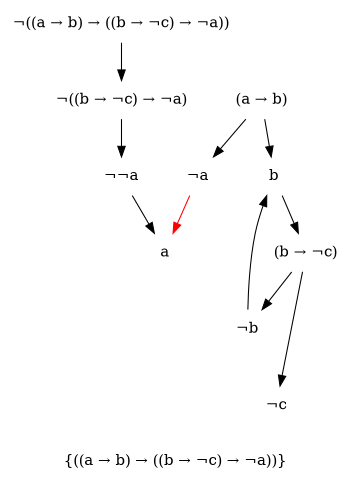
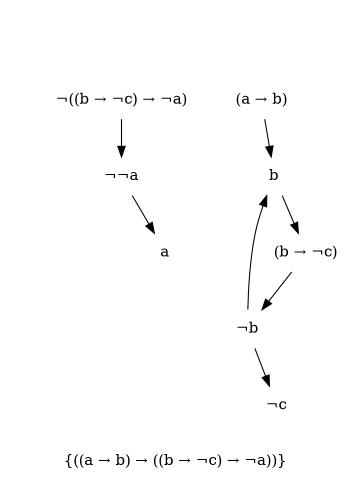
node "¬((a → b) → ((b → ¬c) → ¬a))": removed
node "¬a": removed
edge "(b → ¬c)" -> "¬c": now "¬b" -> "¬c"
